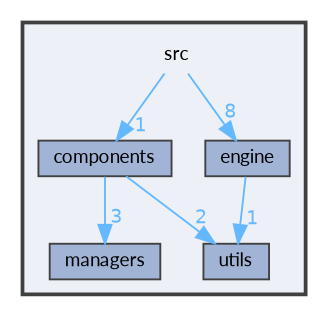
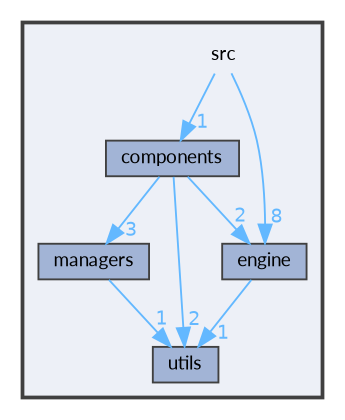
edge "components" -> "engine": added
edge "managers" -> "utils": added
